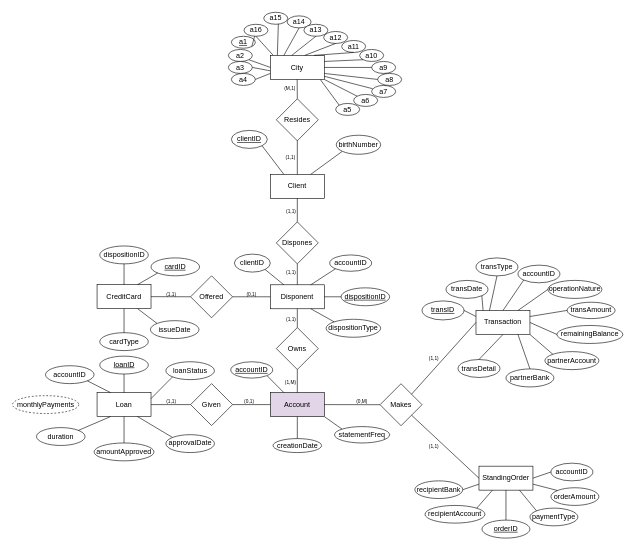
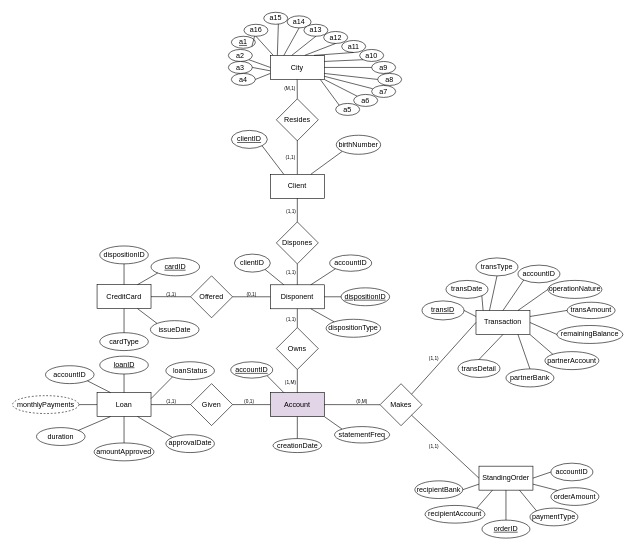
edge "monthlyPayments" -- "Loan": added
